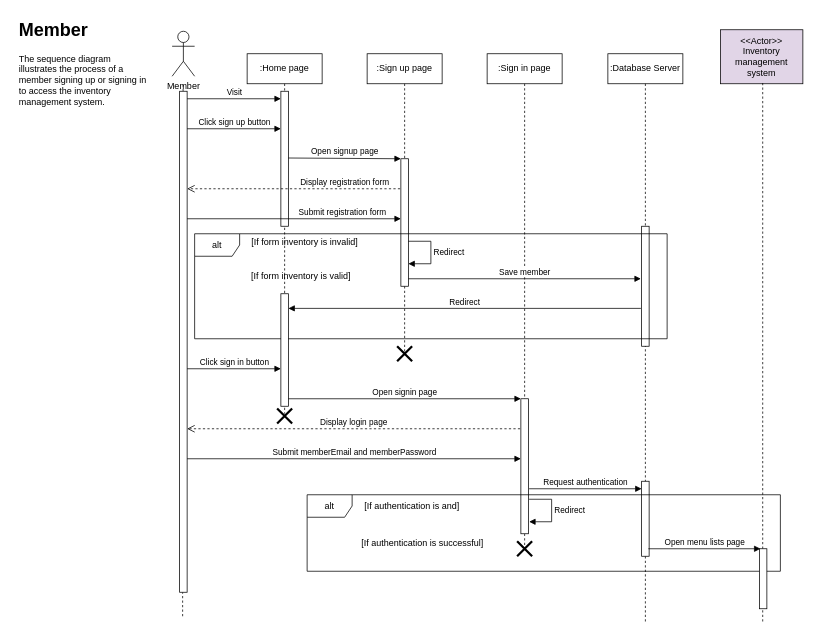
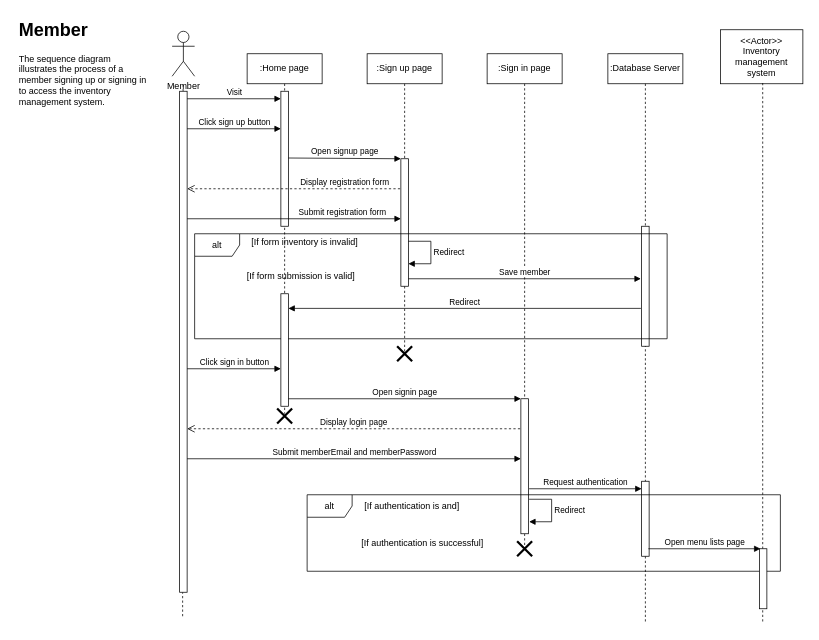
node "<<Actor>>Inventory management system": fillcolor #e1d5e7 -> #ffffff
node "[If form inventory is valid]": label "[If form inventory is valid]" -> "[If form submission is valid]"
